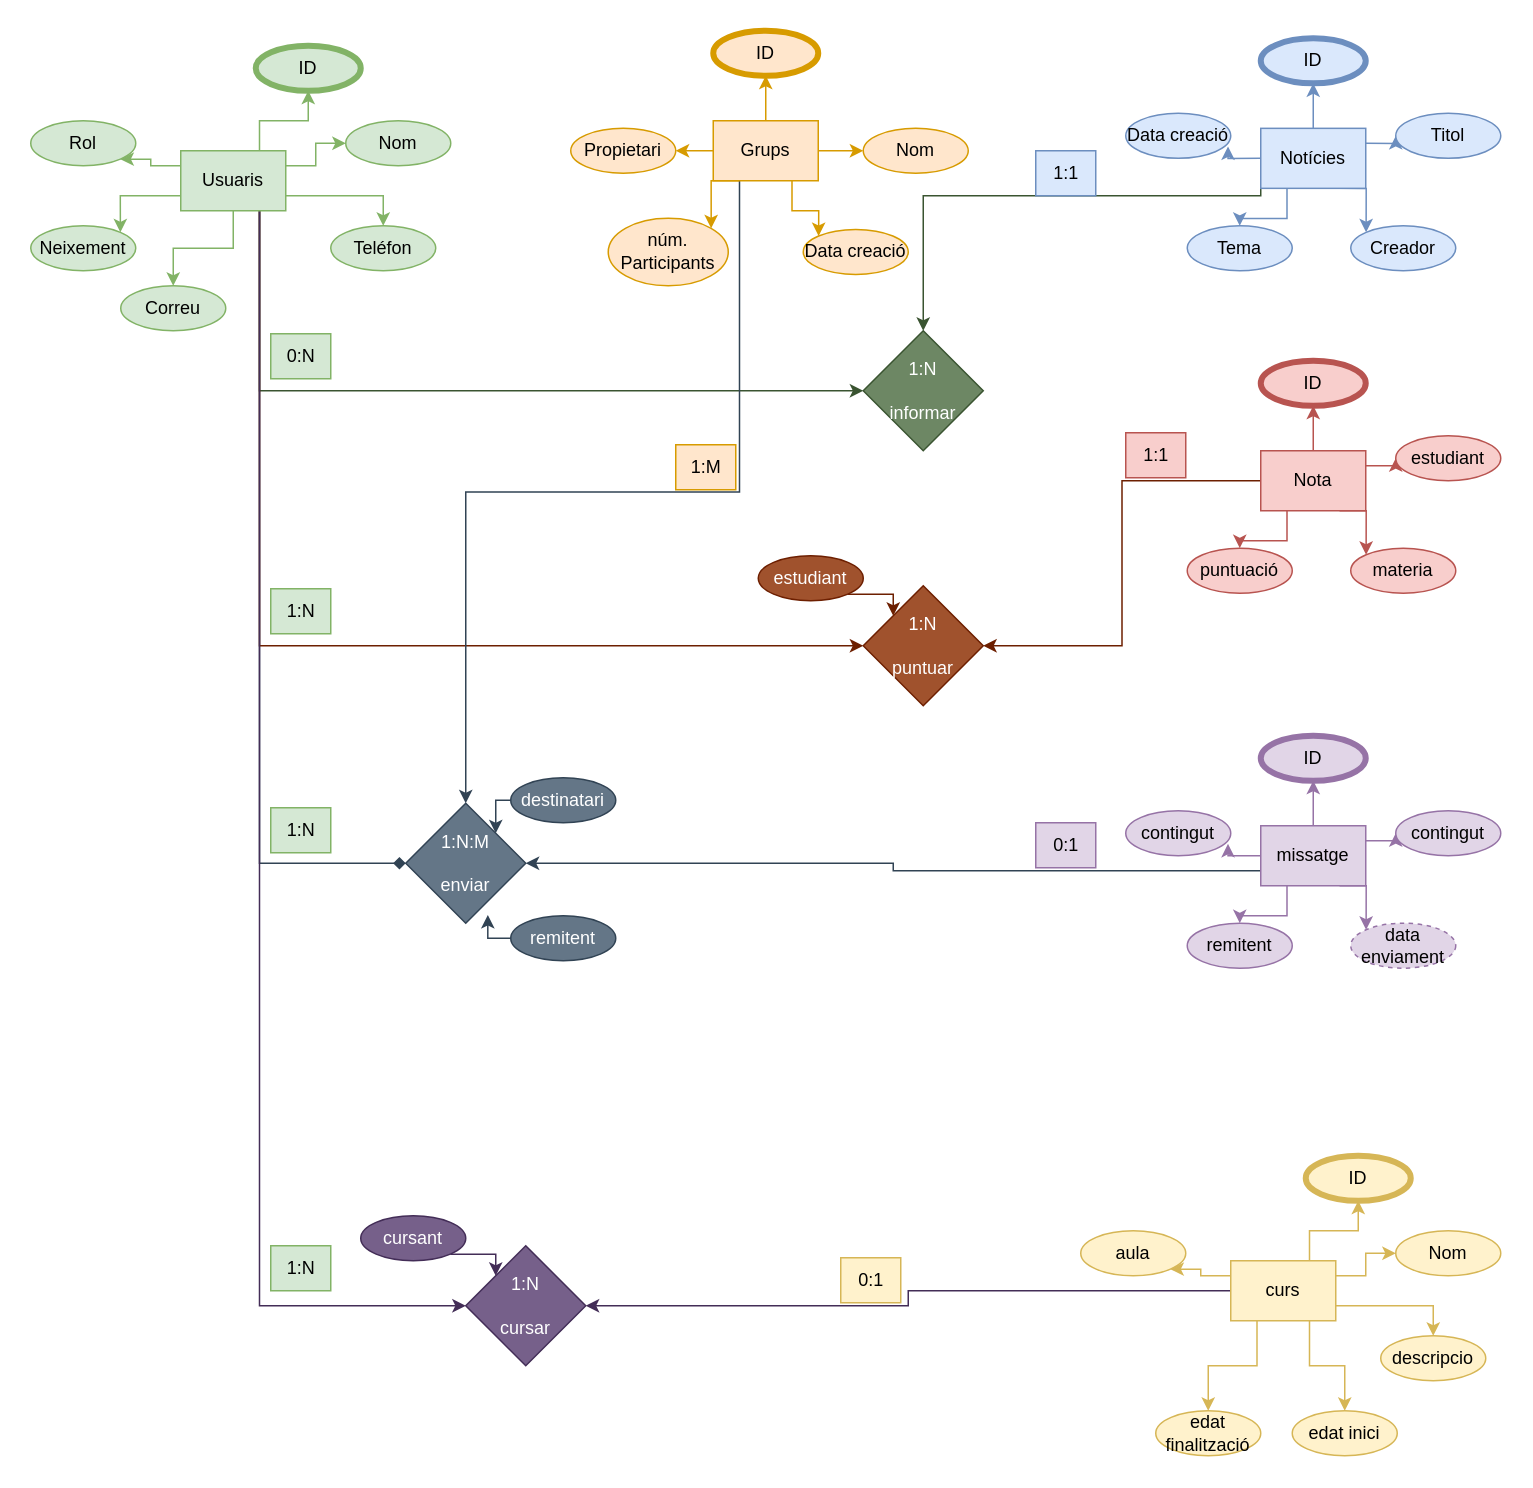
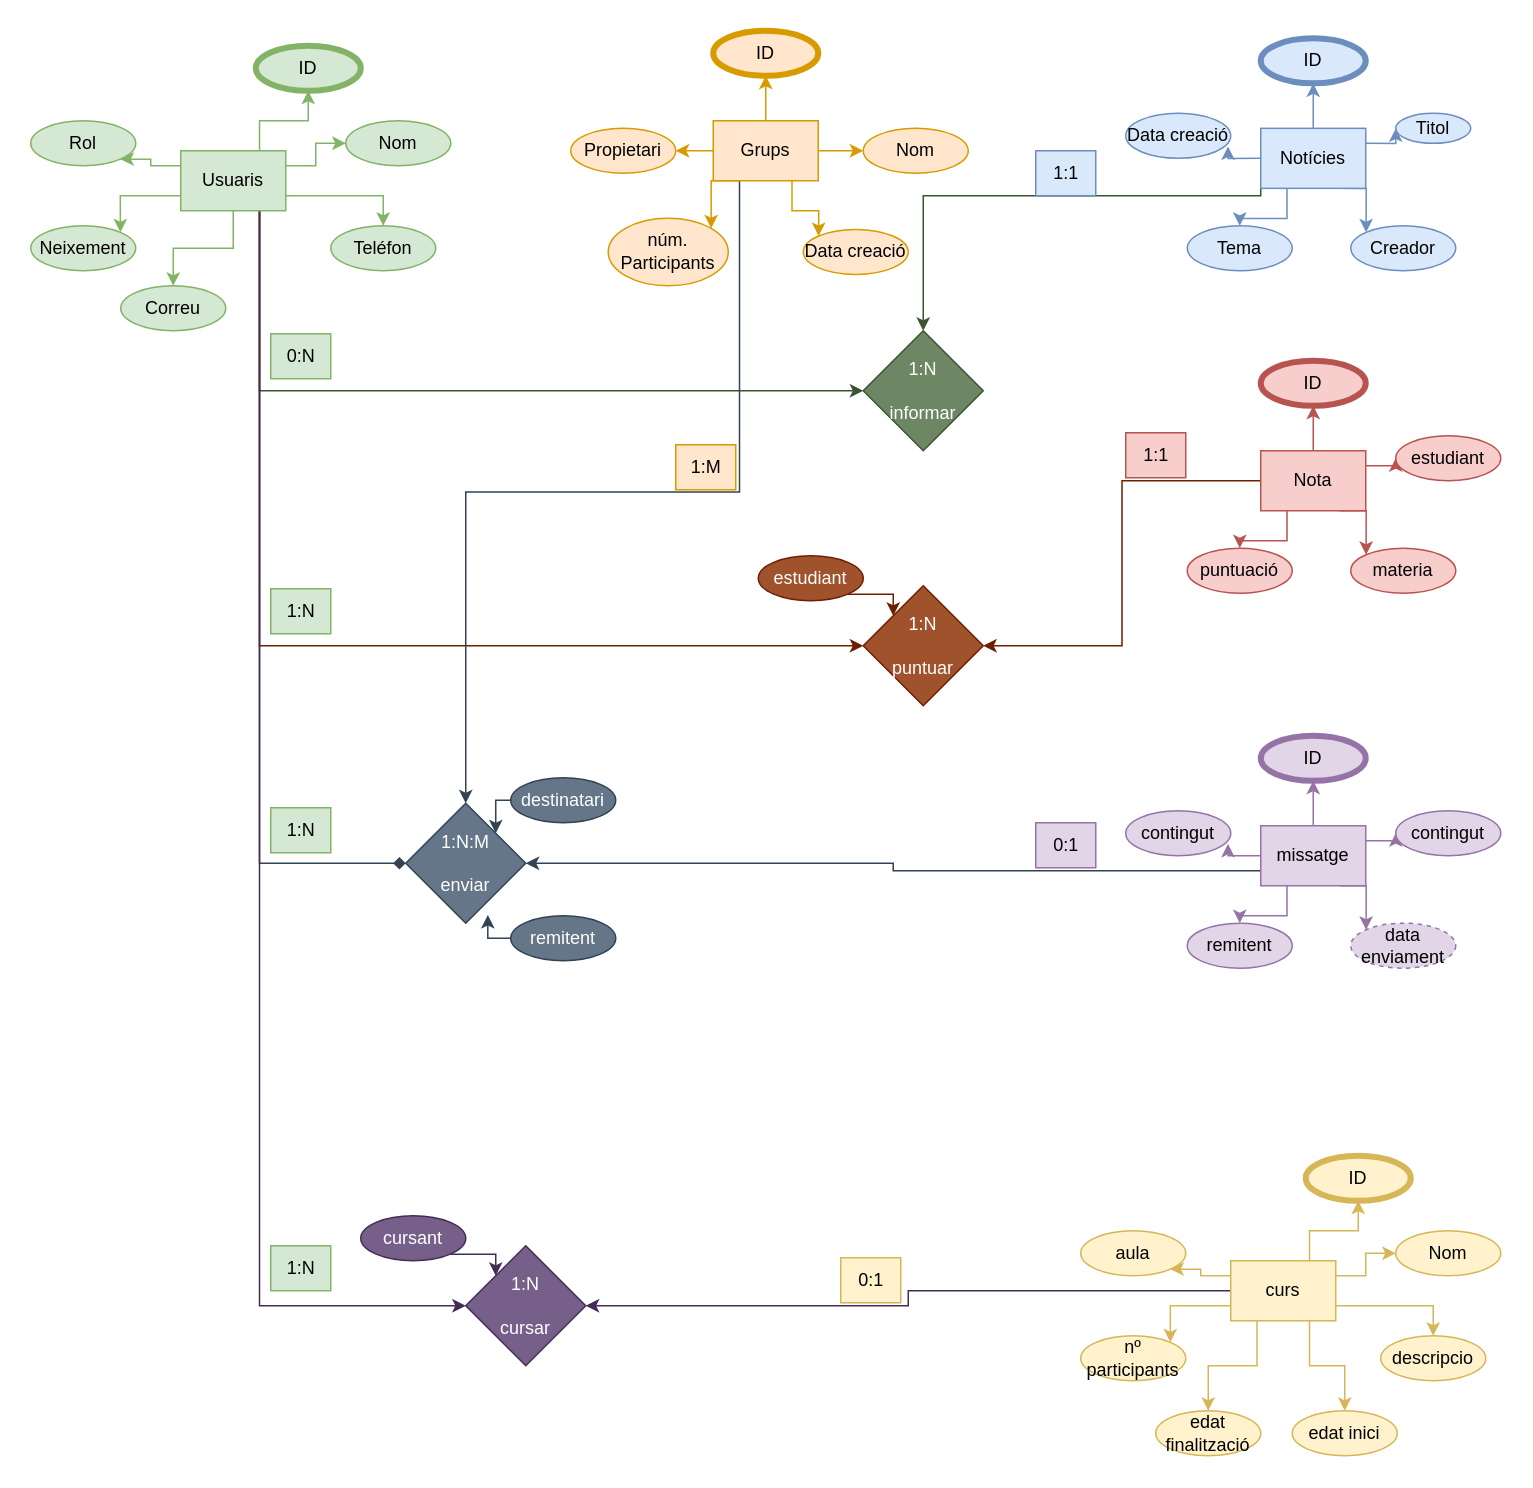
node "Titol": size 105x45 -> 75x30
edge "curs" -> "nº participants": added
node "nº participants": added
